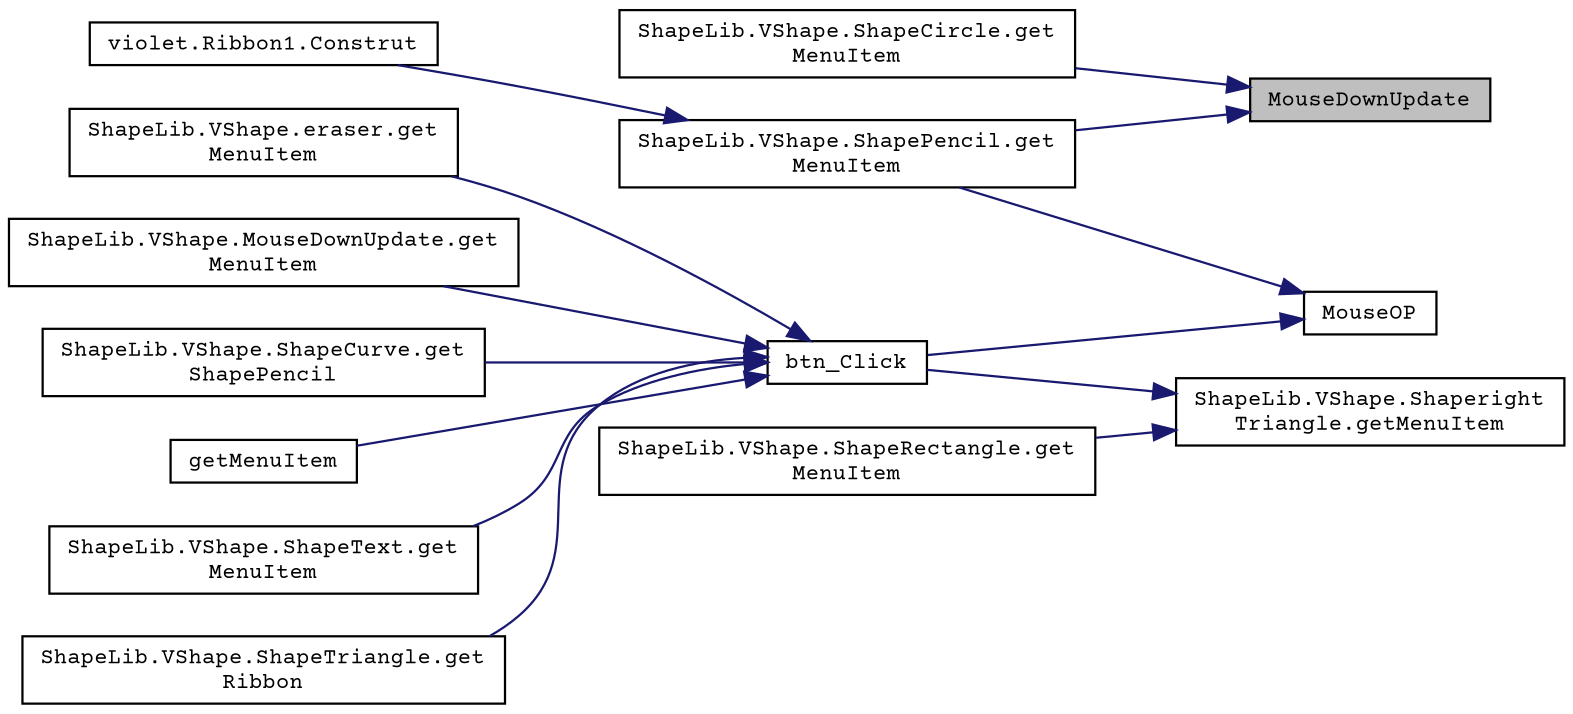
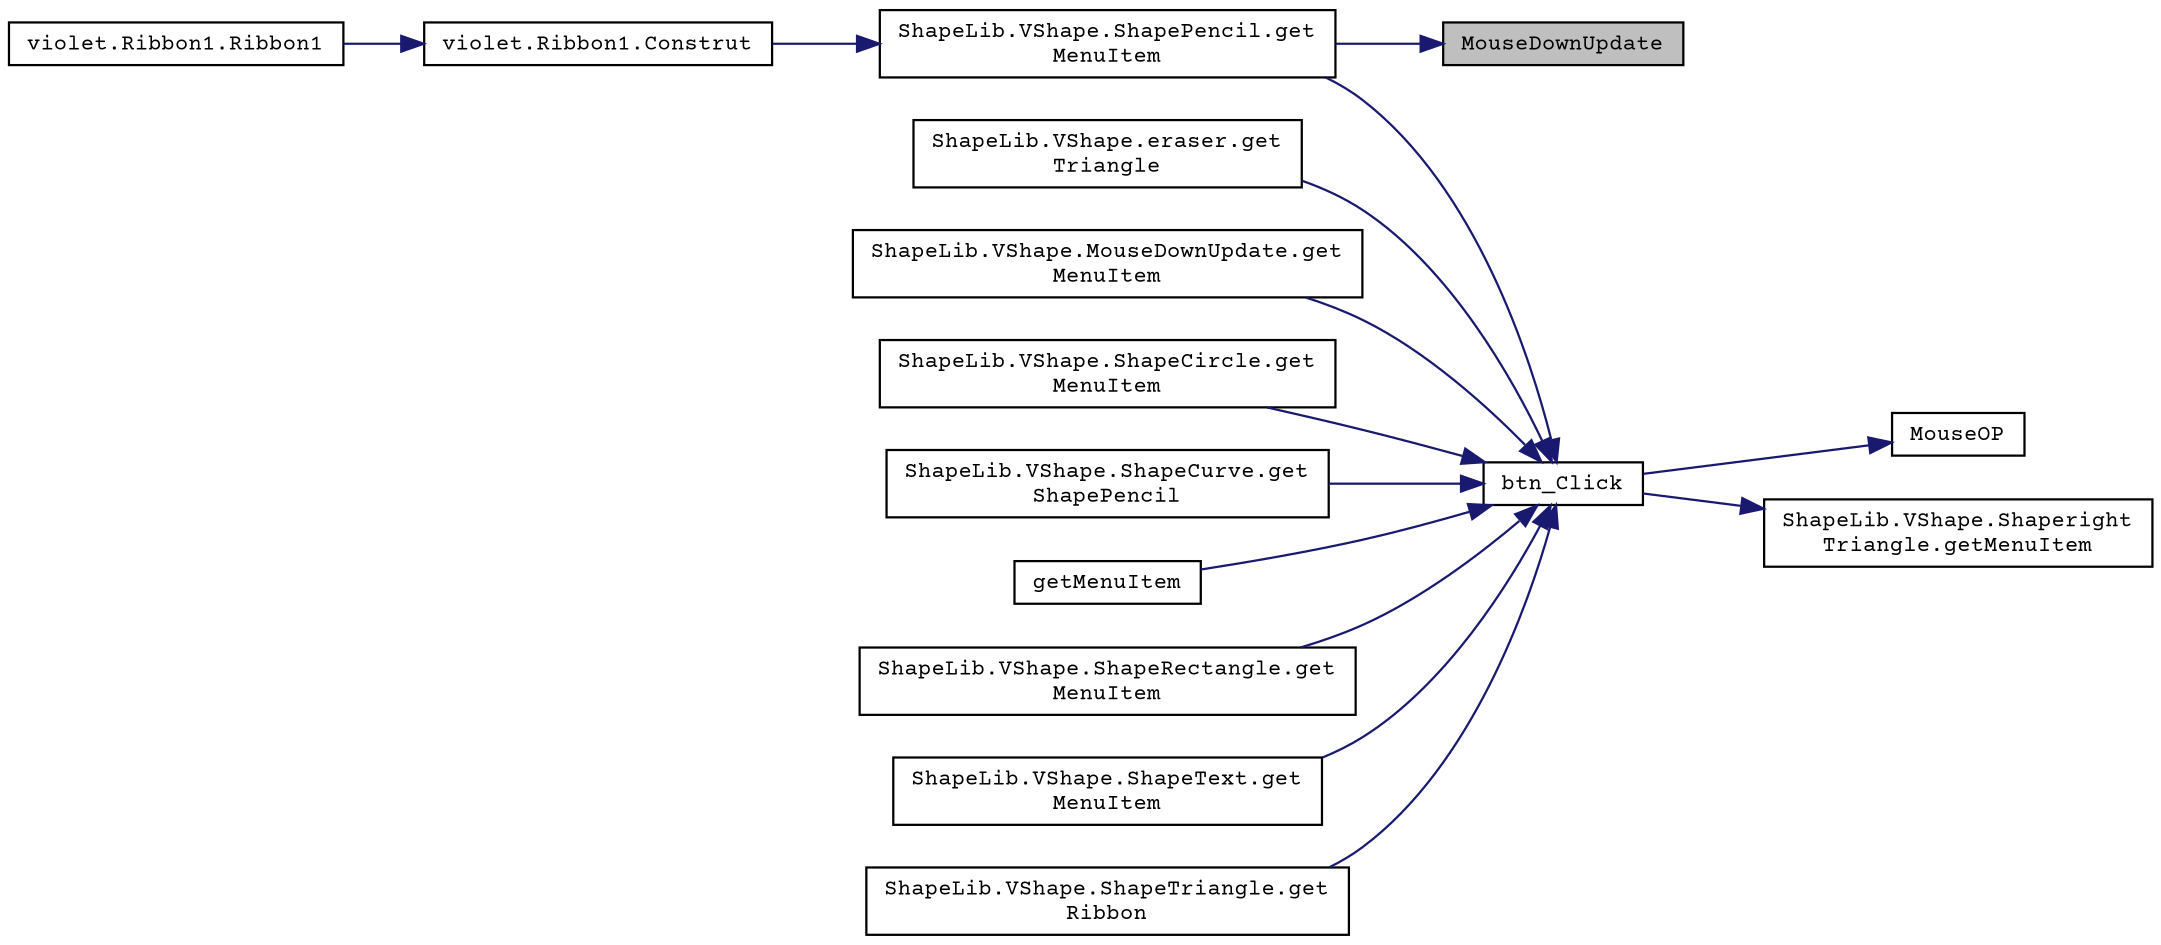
node "violet.Ribbon1.Ribbon1": added
edge "ShapeLib.VShape.ShapeCircle.get MenuItem" -> "MouseDownUpdate": now "ShapeLib.VShape.ShapeCircle.get MenuItem" -> "btn_Click"
node "ShapeLib.VShape.eraser.get MenuItem": label "ShapeLib.VShape.eraser.get MenuItem" -> "ShapeLib.VShape.eraser.get Triangle"
edge "ShapeLib.VShape.ShapePencil.get MenuItem" -> "MouseOP": now "ShapeLib.VShape.ShapePencil.get MenuItem" -> "btn_Click"
edge "ShapeLib.VShape.ShapeRectangle.get MenuItem" -> "ShapeLib.VShape.Shaperight Triangle.getMenuItem": now "ShapeLib.VShape.ShapeRectangle.get MenuItem" -> "btn_Click"
